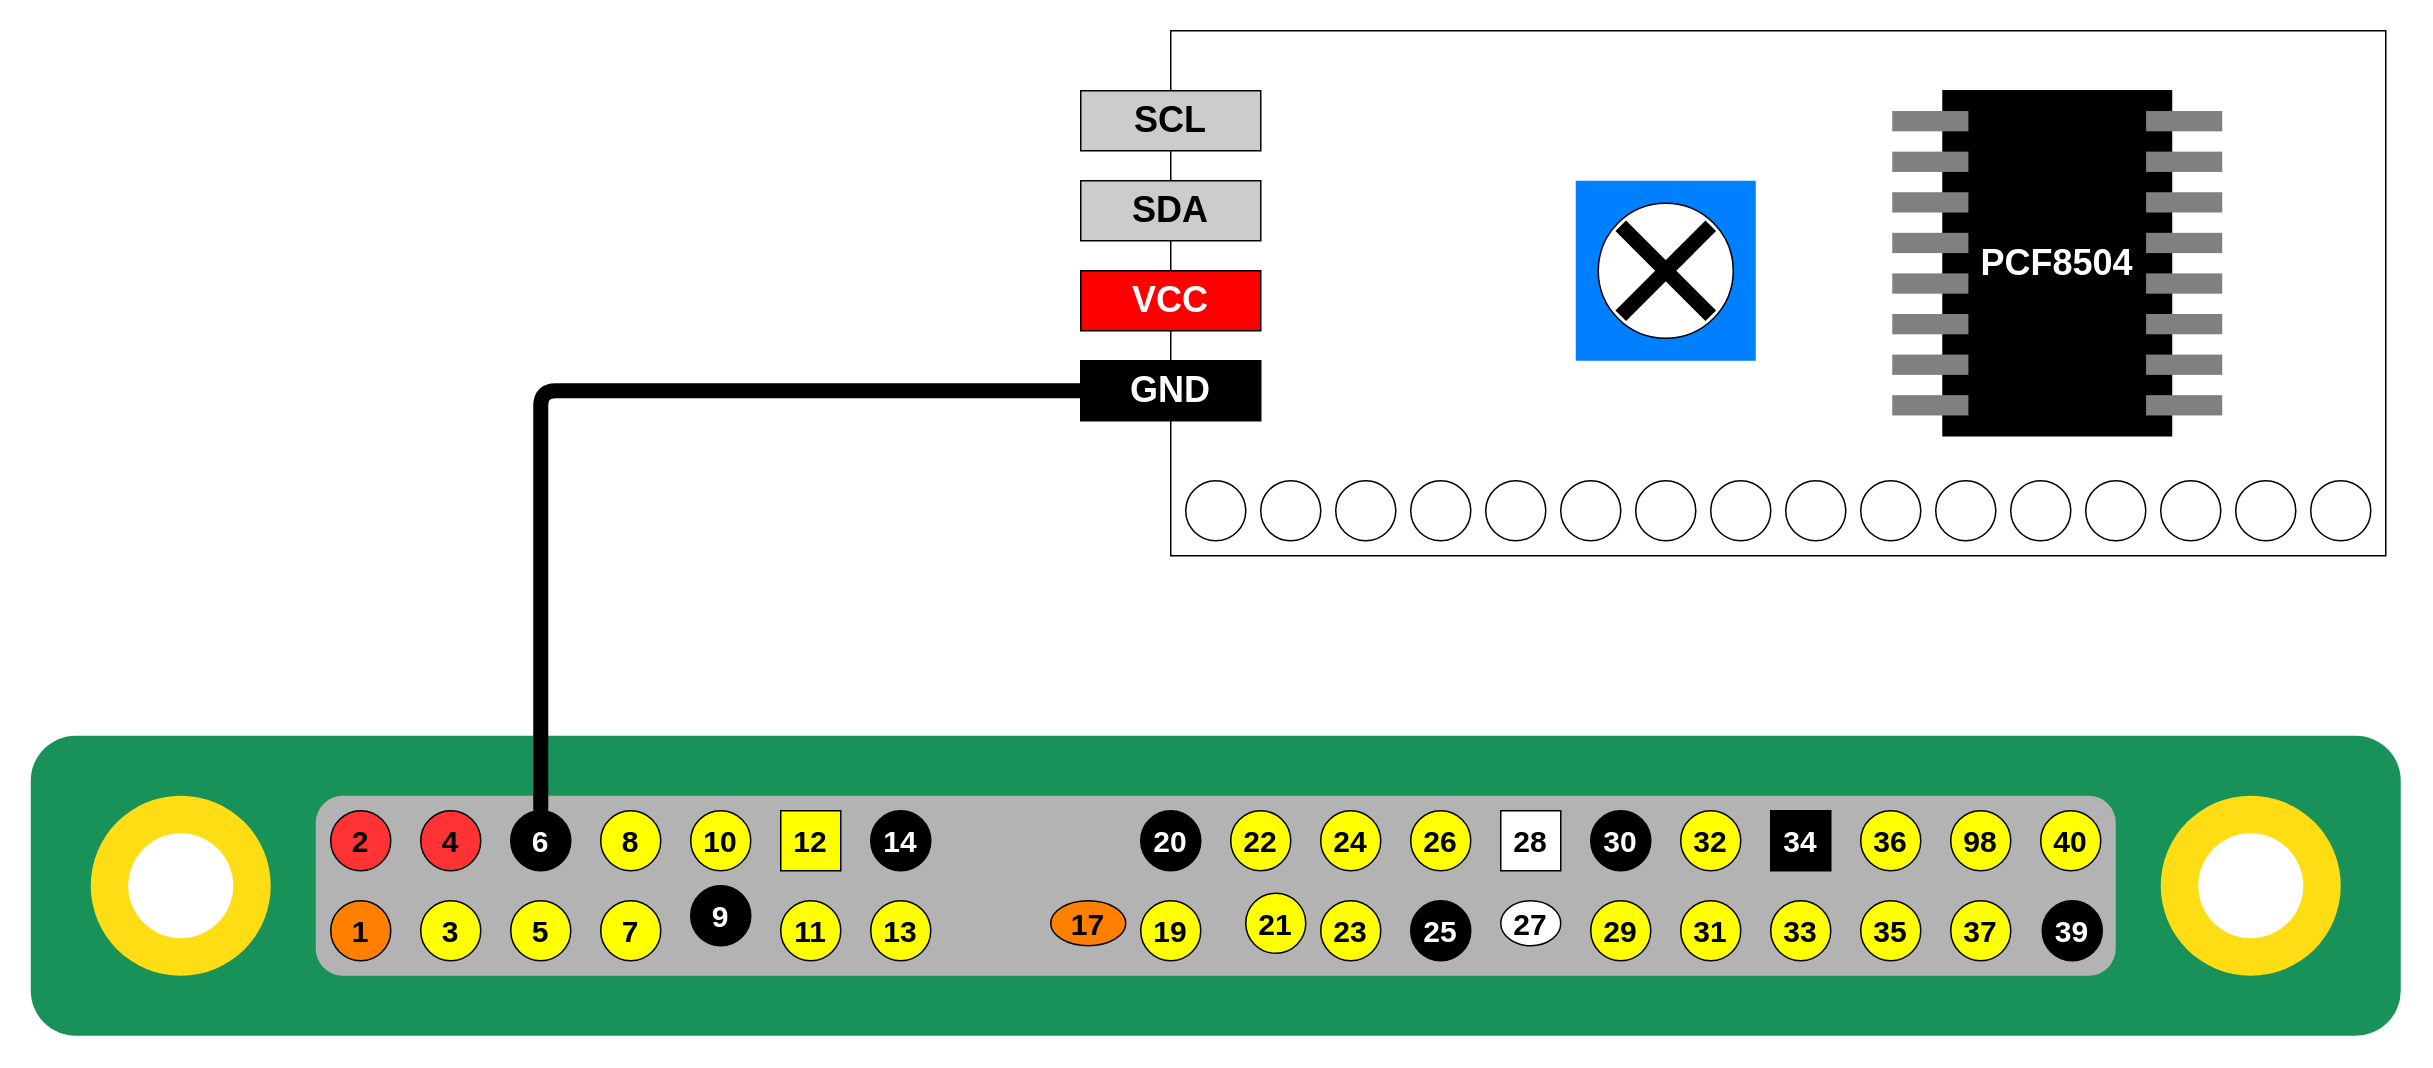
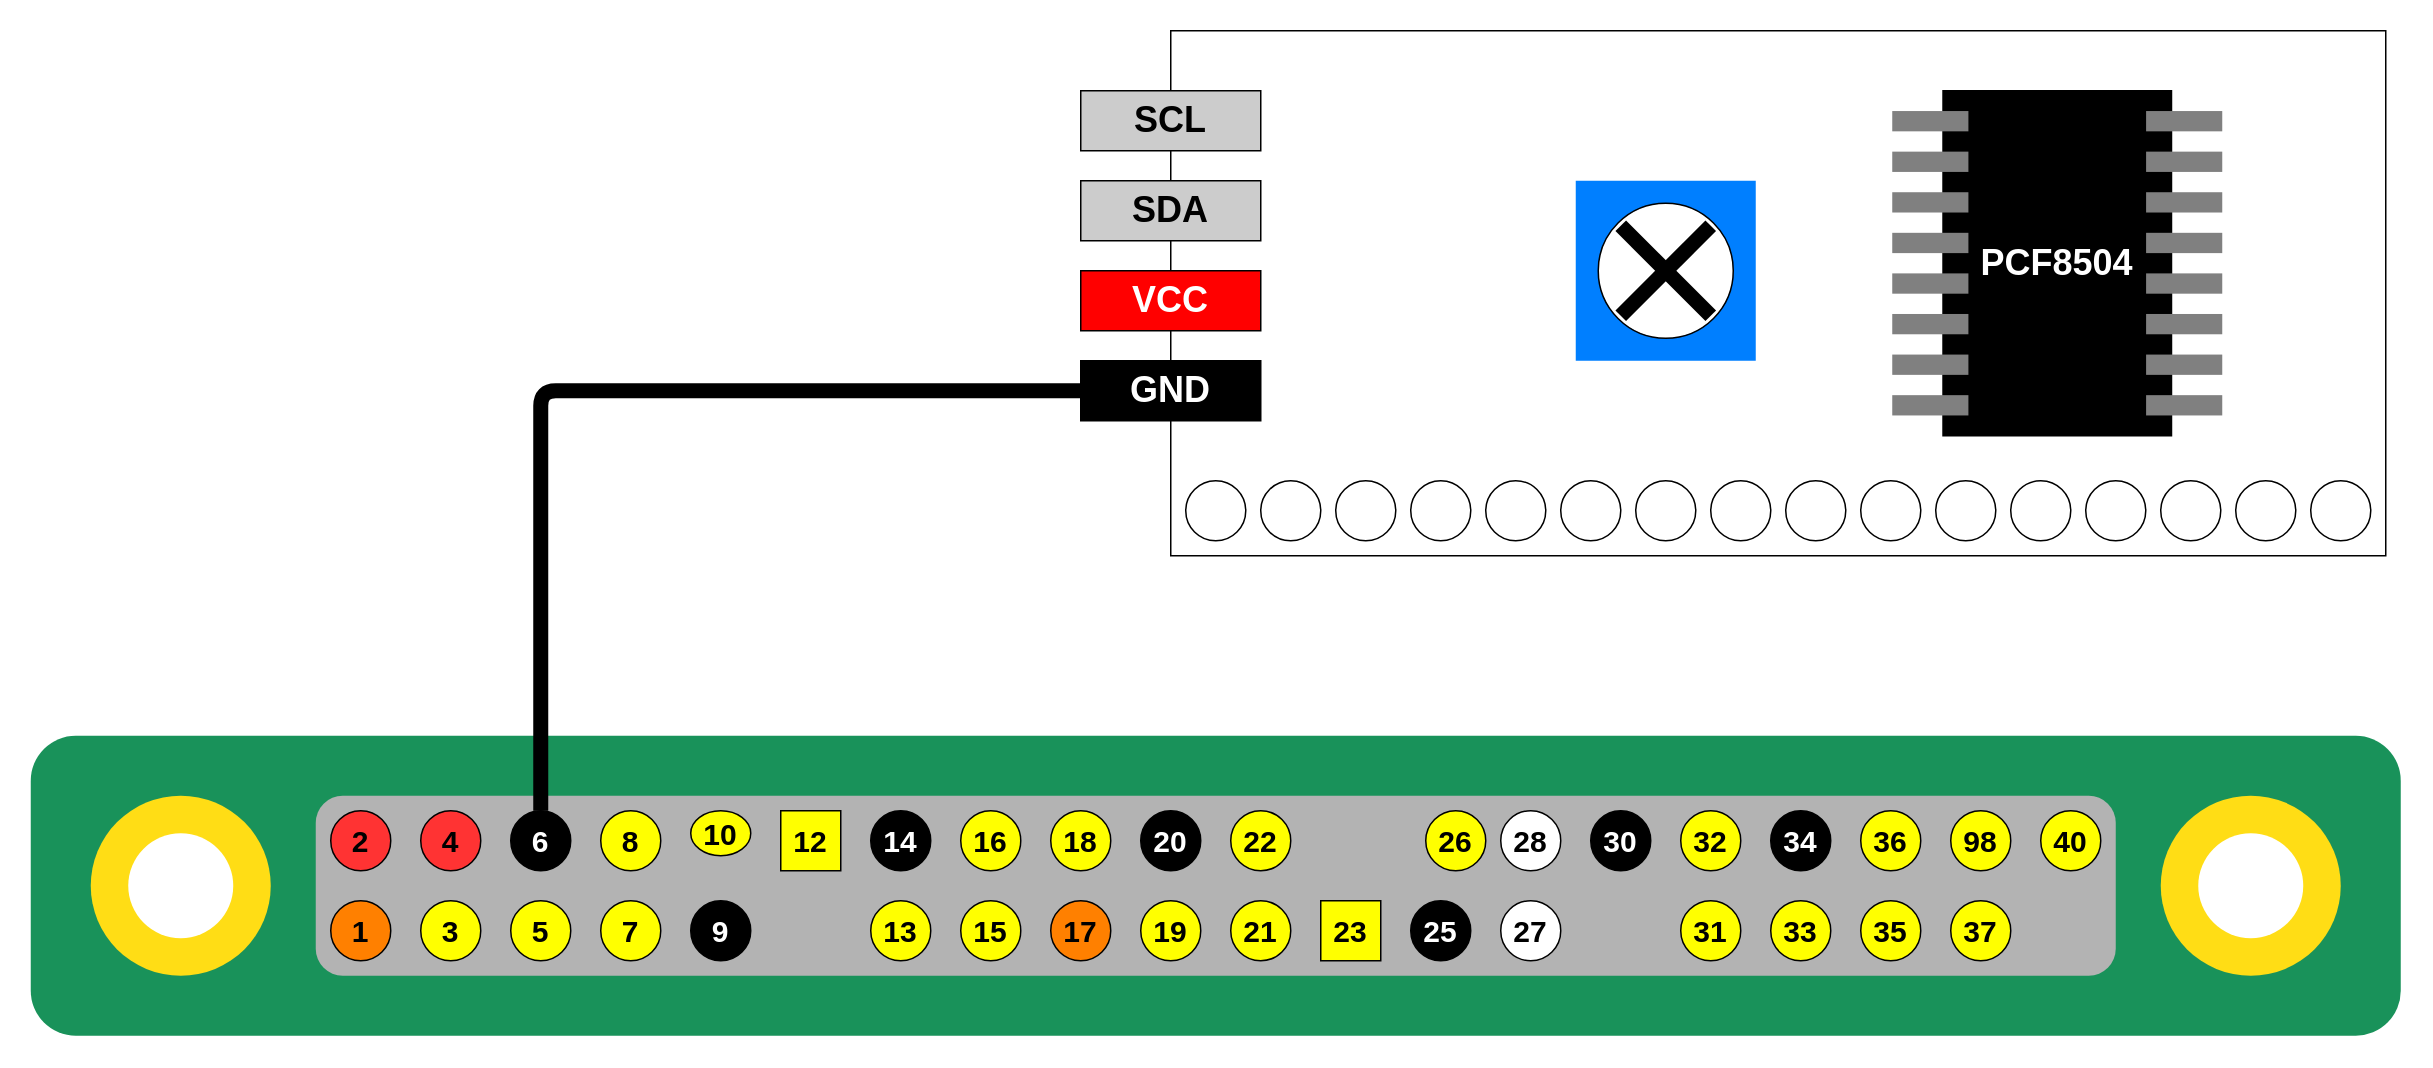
node "10": size 60x60 -> 60x45
node "16": added
node "18": added
node "24": removed
node "26": moved (1441, 841) -> (1456, 841)
node "28": shape rectangle -> ellipse
node "34": shape rectangle -> ellipse
node "9": moved (721, 916) -> (721, 931)
node "17": size 75x45 -> 60x60
node "21": moved (1276, 923) -> (1261, 931)
node "27": size 60x45 -> 60x60
node "11": removed
node "15": added
node "23": shape ellipse -> rectangle
node "29": removed
node "39": removed
